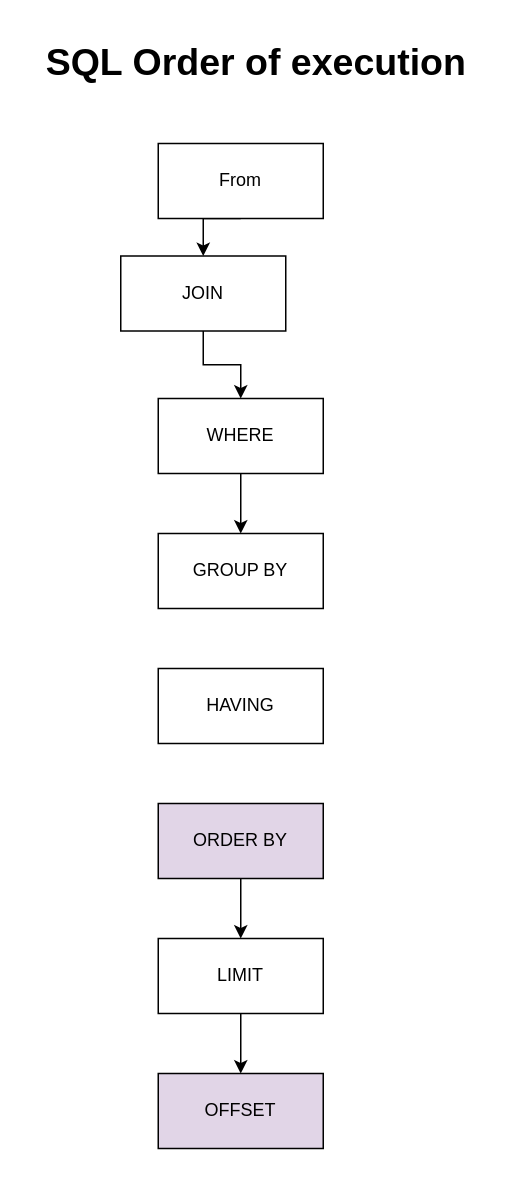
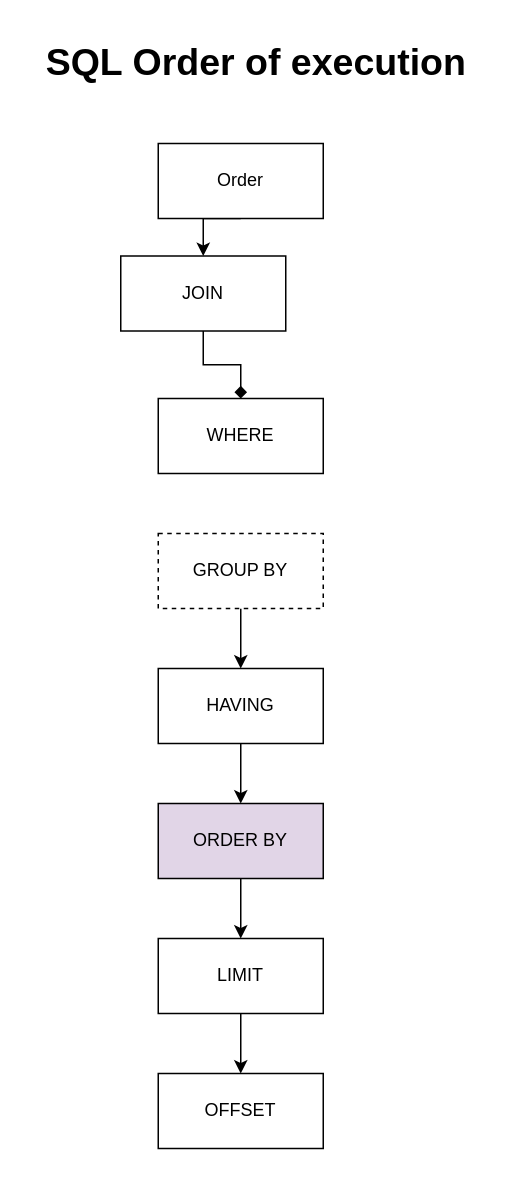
node "From": label "From" -> "Order"
edge "JOIN" -> "WHERE": arrowhead classic -> diamond
edge "WHERE" -> "GROUP BY": removed
node "GROUP BY": style solid -> dashed
edge "GROUP BY" -> "HAVING": added
edge "HAVING" -> "ORDER BY": added
node "OFFSET": fillcolor #e1d5e7 -> #ffffff
